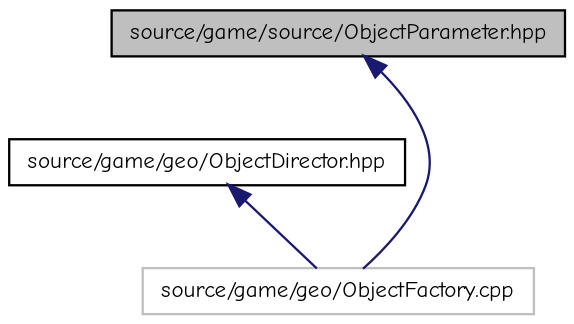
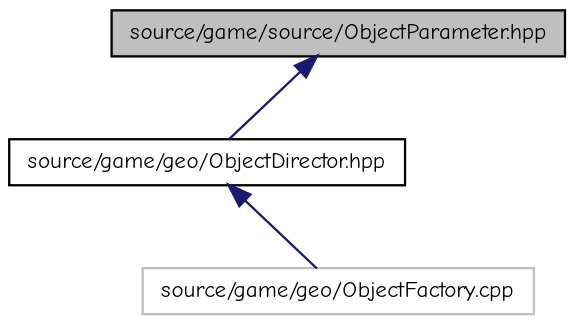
edge "source/game/geo/ObjectFactory.cpp" -> "source/game/source/ObjectParameter.hpp": now "source/game/geo/ObjectDirector.hpp" -> "source/game/source/ObjectParameter.hpp"
